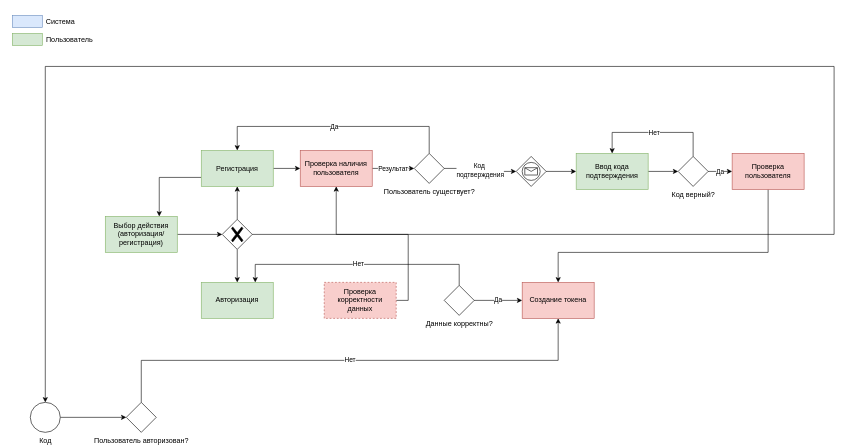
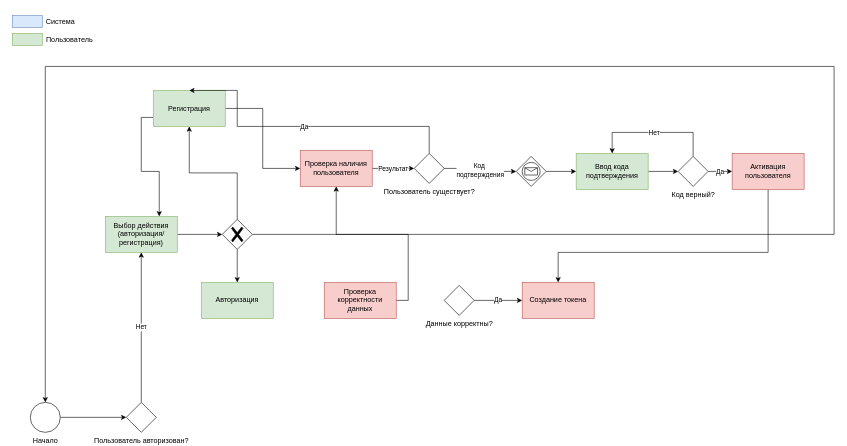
node "Регистрация": moved (237, 168) -> (189, 108)
node "Проверка пользователя": label "Проверка пользователя" -> "Активация пользователя"
edge "Данные корректны?" -> "Авторизация": removed, label "Нет"
node "Проверка корректности данных": style dashed -> solid
edge "Пользователь авторизован?" -> "Создание токена": now "Пользователь авторизован?" -> "Выбор действия (авторизация/регистрация)"
node "Код": label "Код" -> "Начало"
